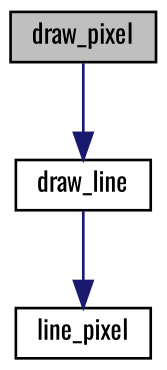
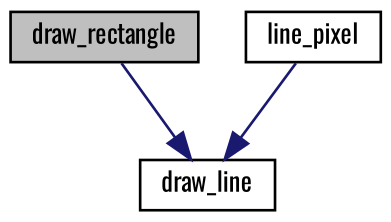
node "draw_pixel": label "draw_pixel" -> "draw_rectangle"
edge "draw_line" -> "line_pixel": reversed
